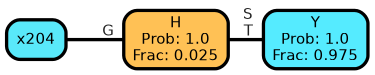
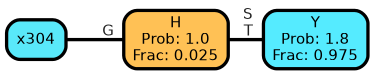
node "x204": label "x204" -> "x304"
node "Y Prob: 1.0 Frac: 0.975": label "Y Prob: 1.0 Frac: 0.975" -> "Y Prob: 1.8 Frac: 0.975"
